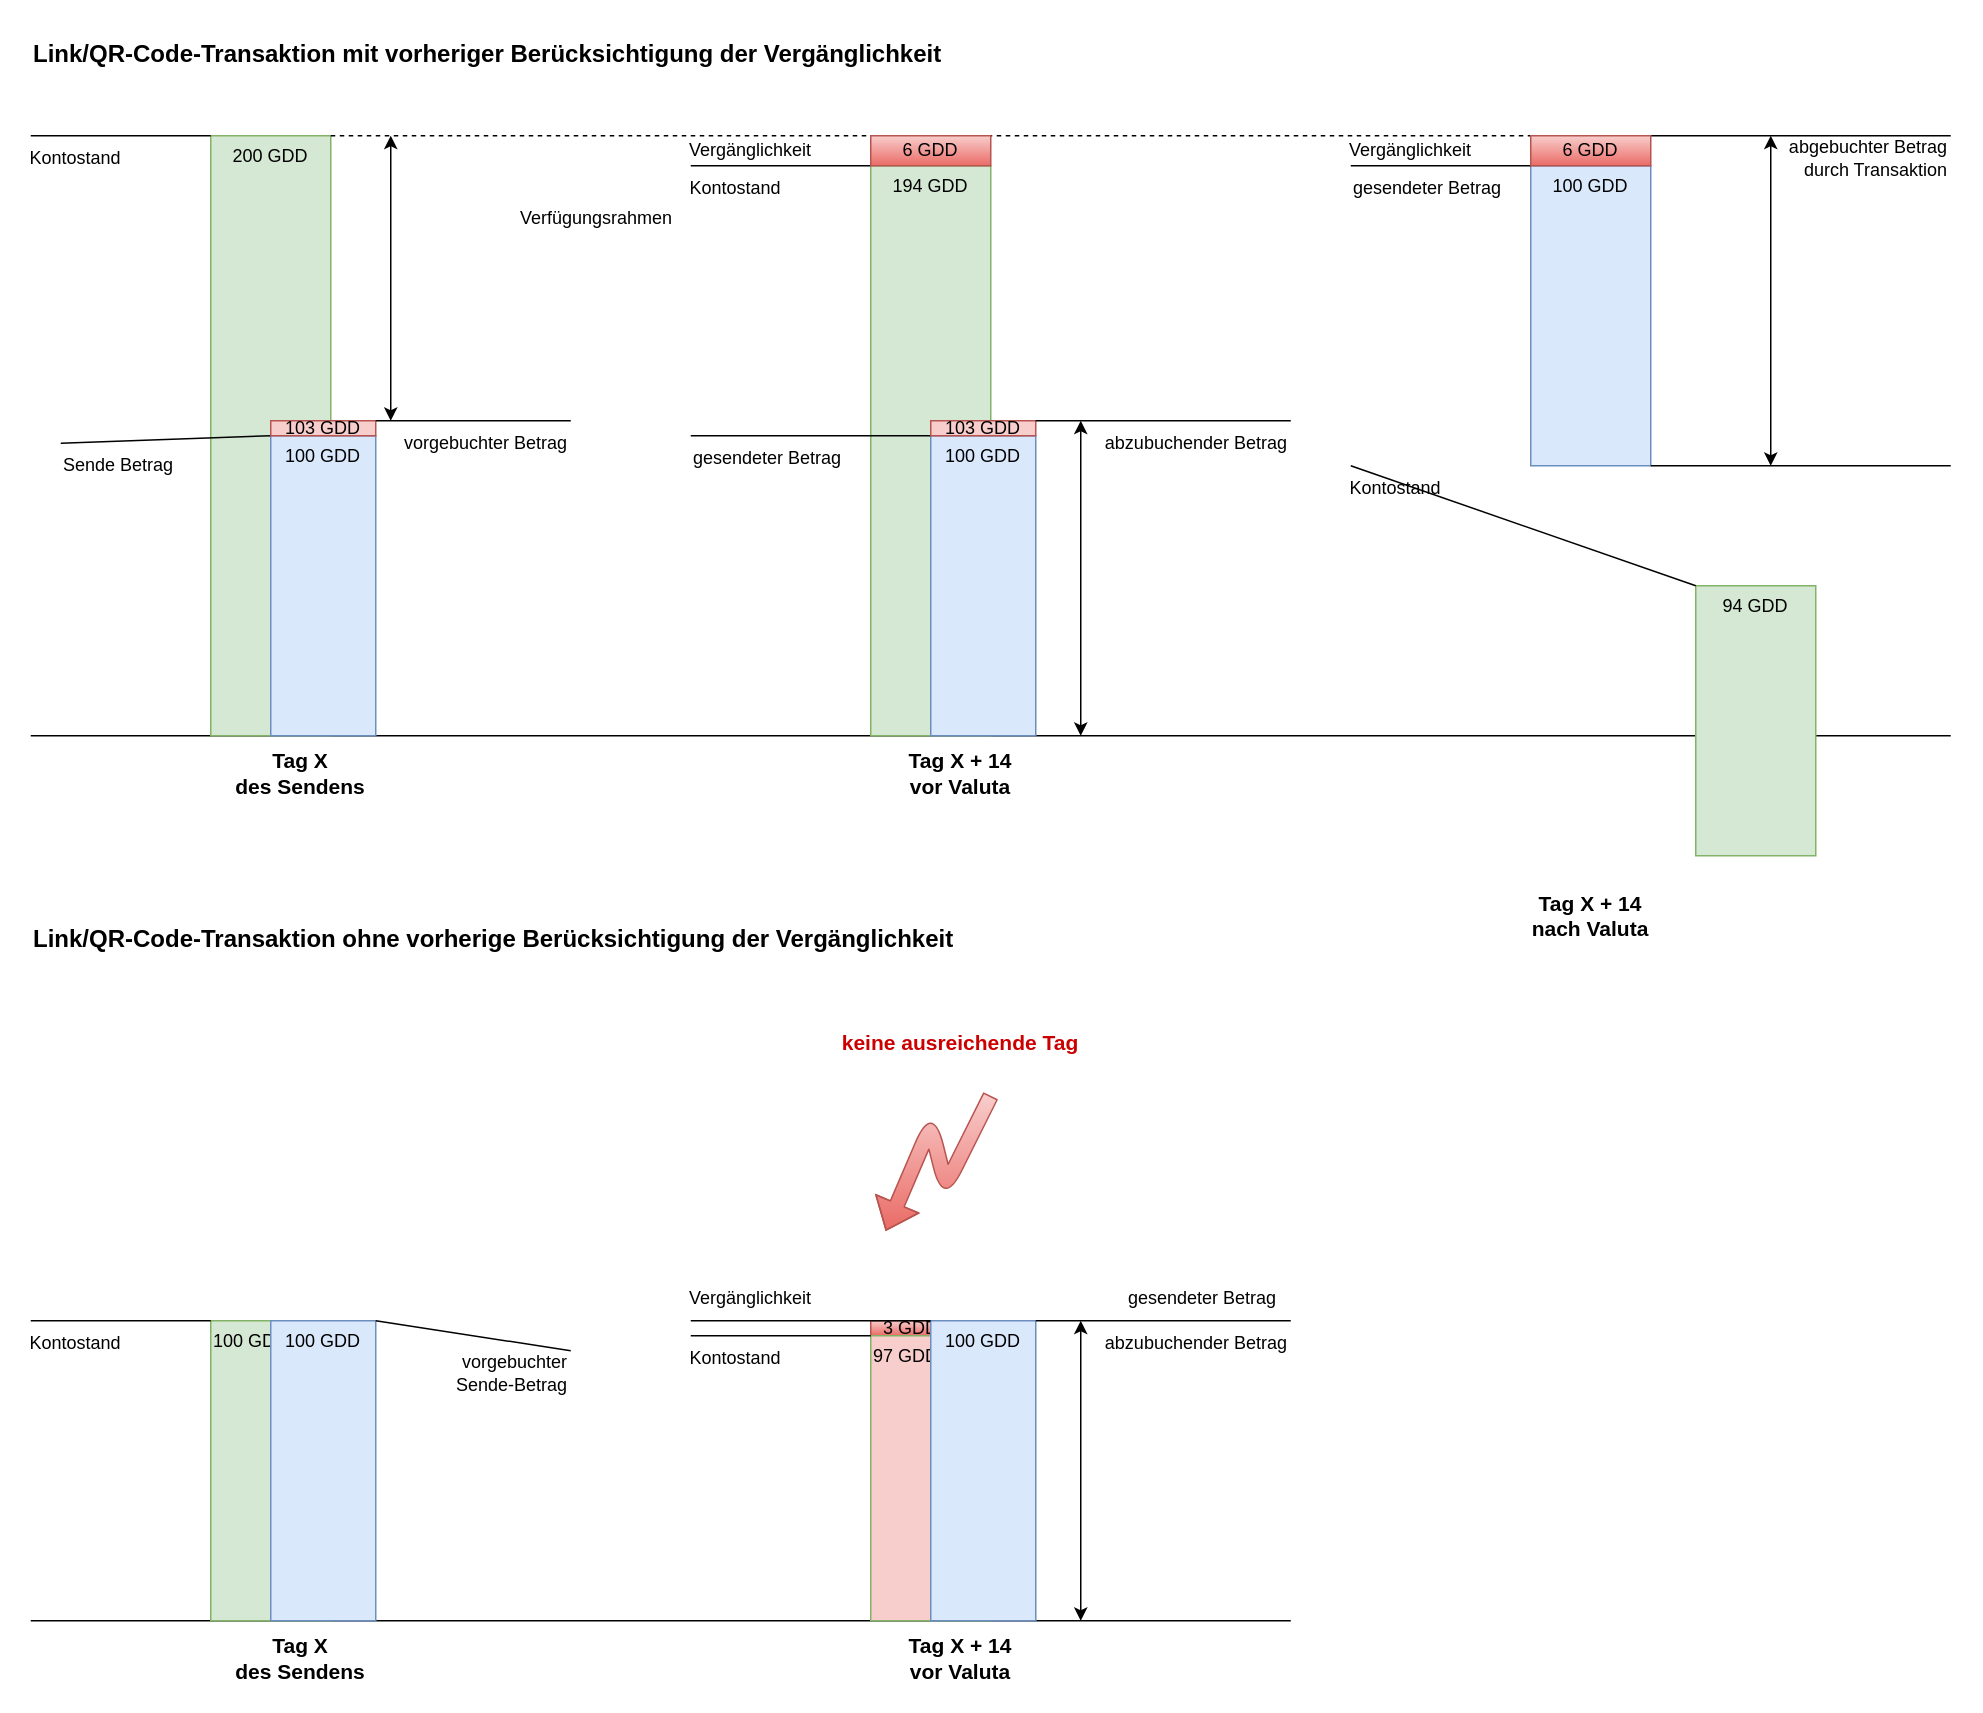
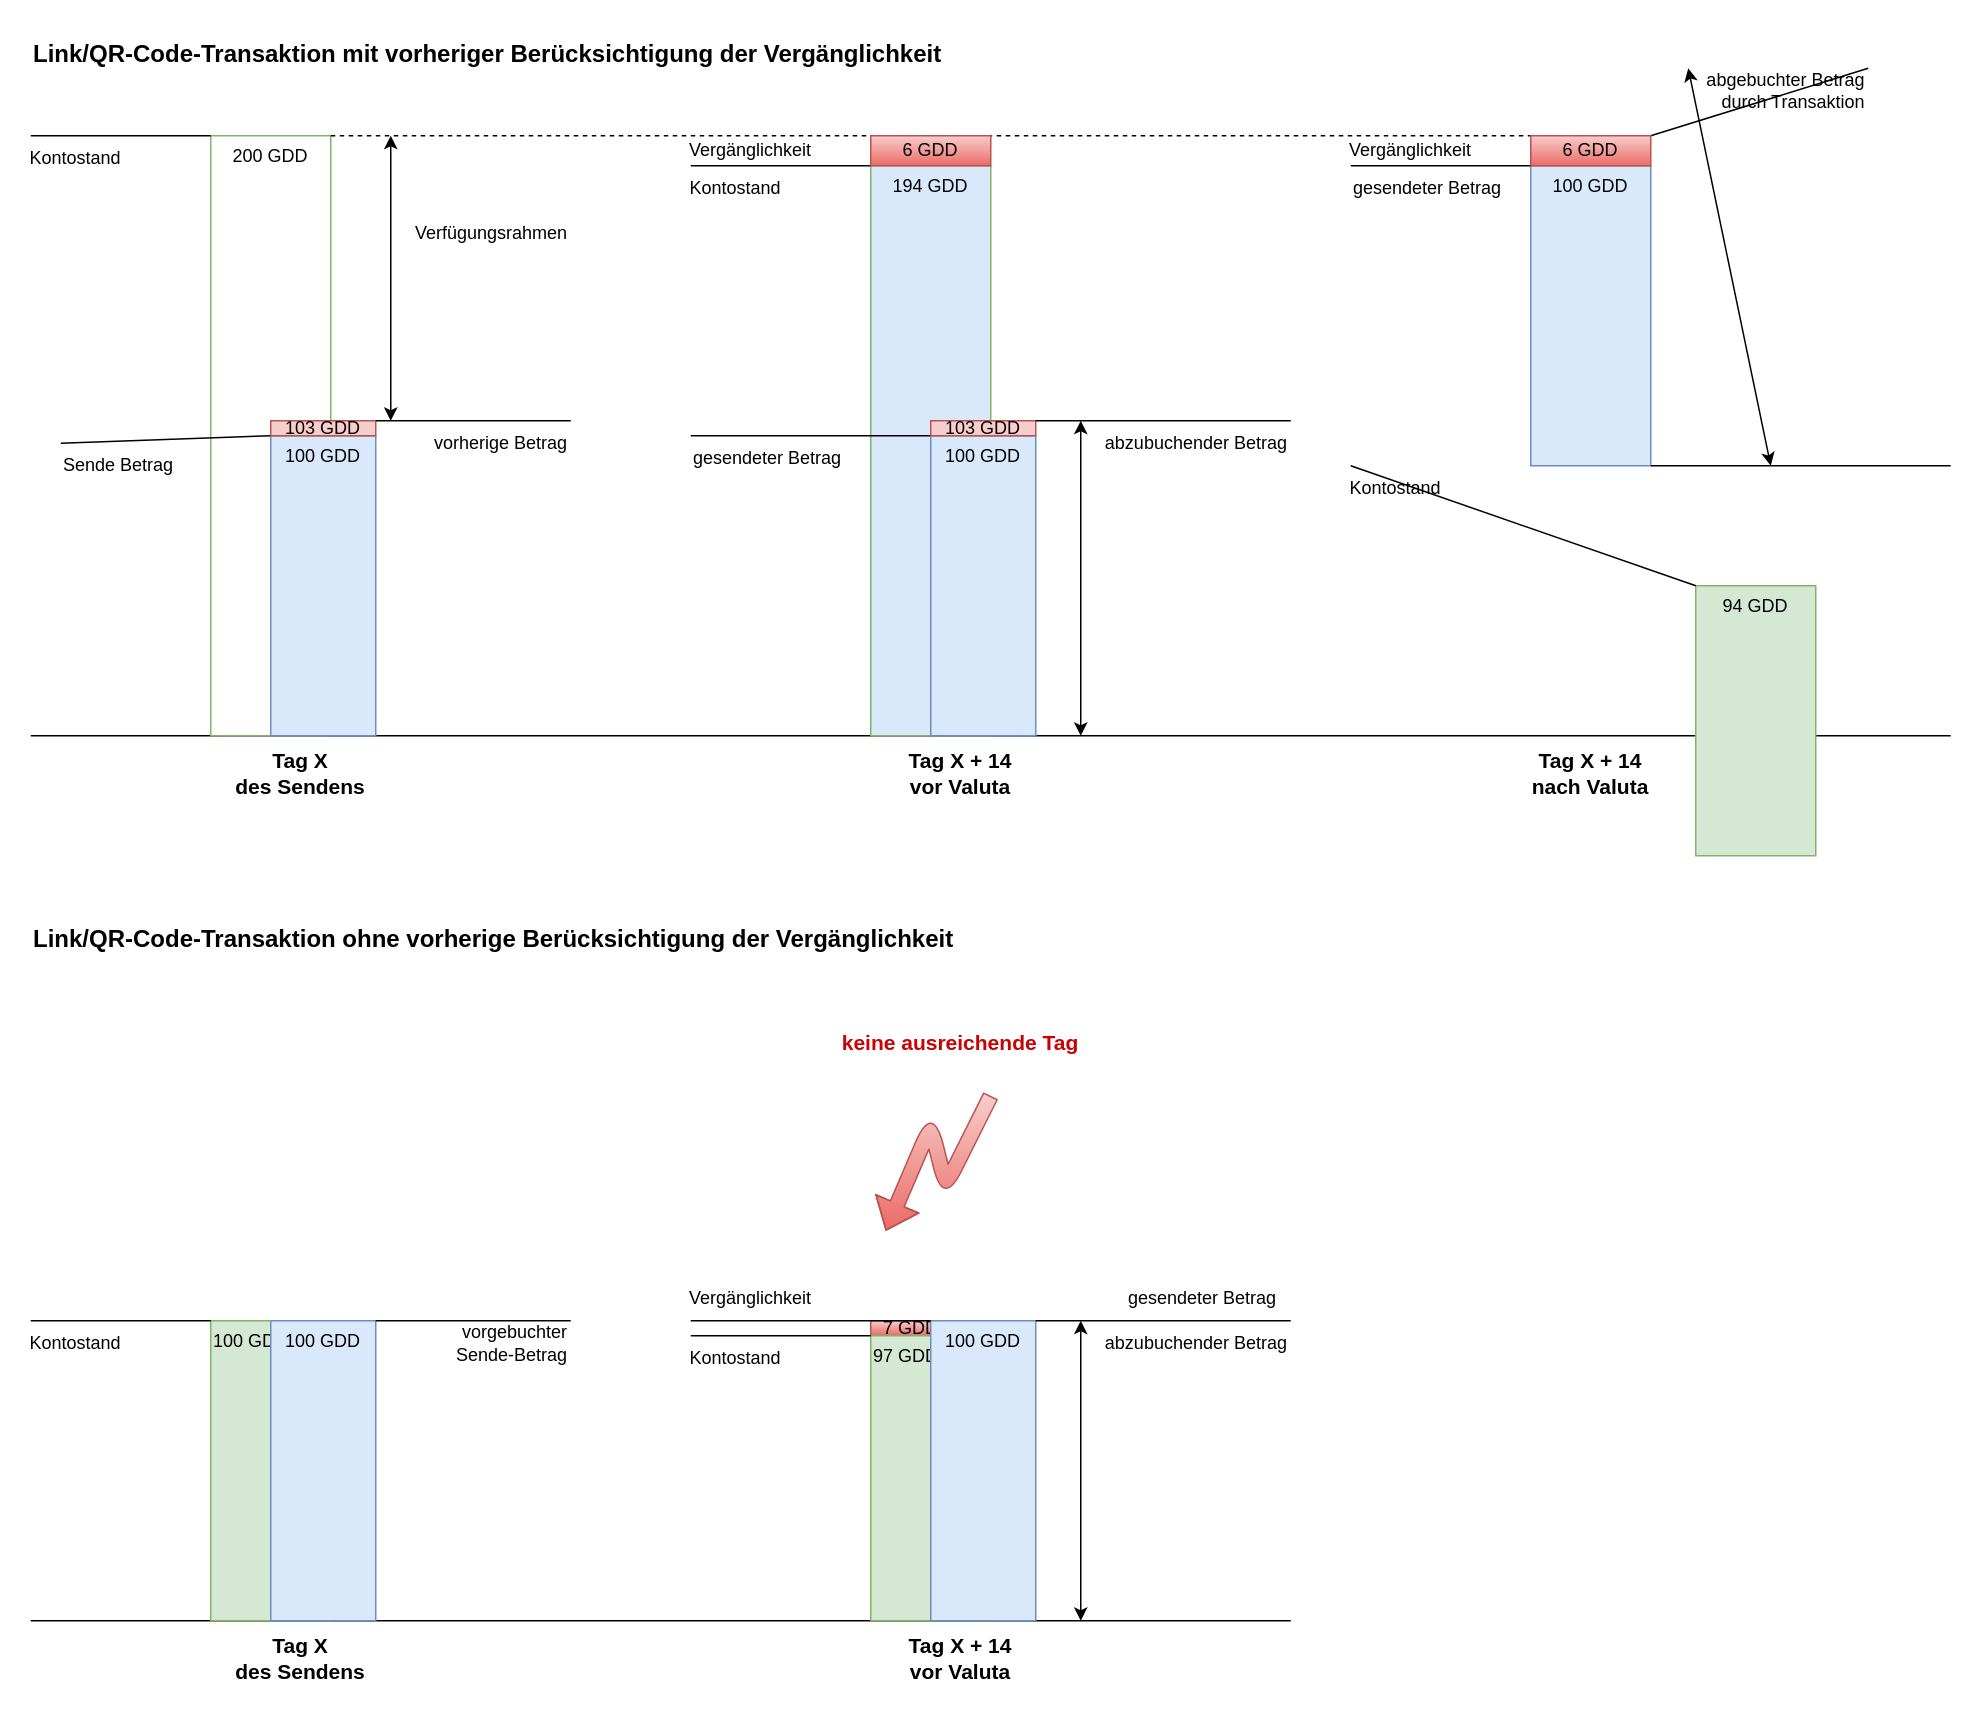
node "200 GDD": fillcolor #d5e8d4 -> #ffffff
node "abgebuchter Betrag durch Transaktion": moved (1861, 158) -> (1778, 91)
node "194 GDD": fillcolor #d5e8d4 -> #dae8fc
node "Verfügungsrahmen": moved (586, 218) -> (481, 233)
node "vorgebuchter Betrag": label "vorgebuchter Betrag" -> "vorherige Betrag"
node "Tag X + 14 nach Valuta": moved (1591, 916) -> (1591, 773)
node "3 GDD": label "3 GDD" -> "7 GDD"
node "97 GDD": fillcolor #f8cecc -> #d5e8d4
node "vorgebuchter Sende-Betrag": moved (481, 1373) -> (481, 1343)
